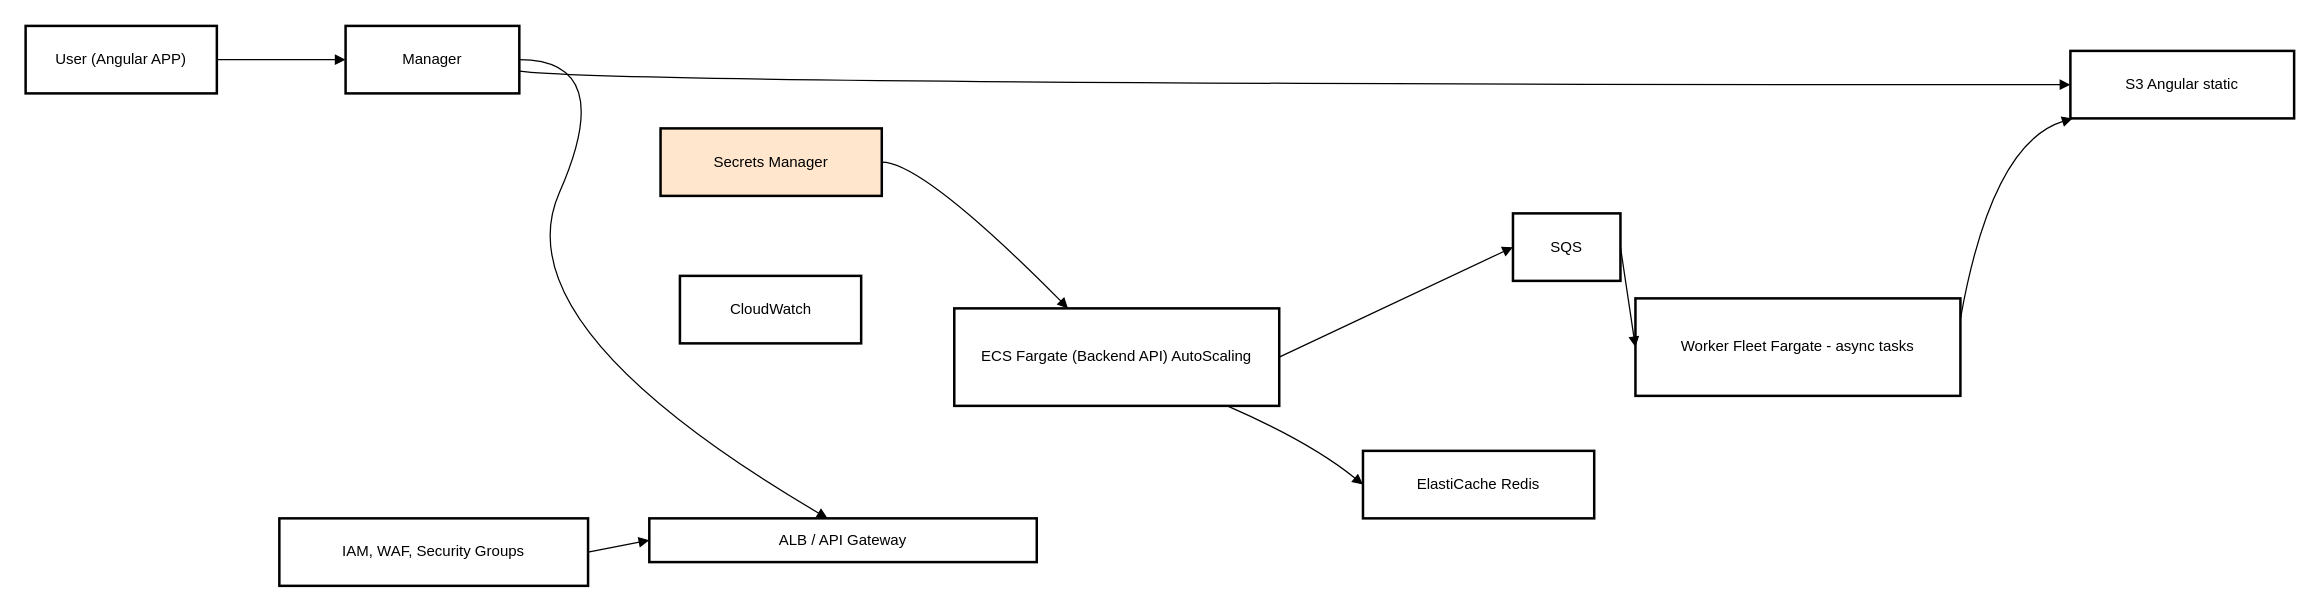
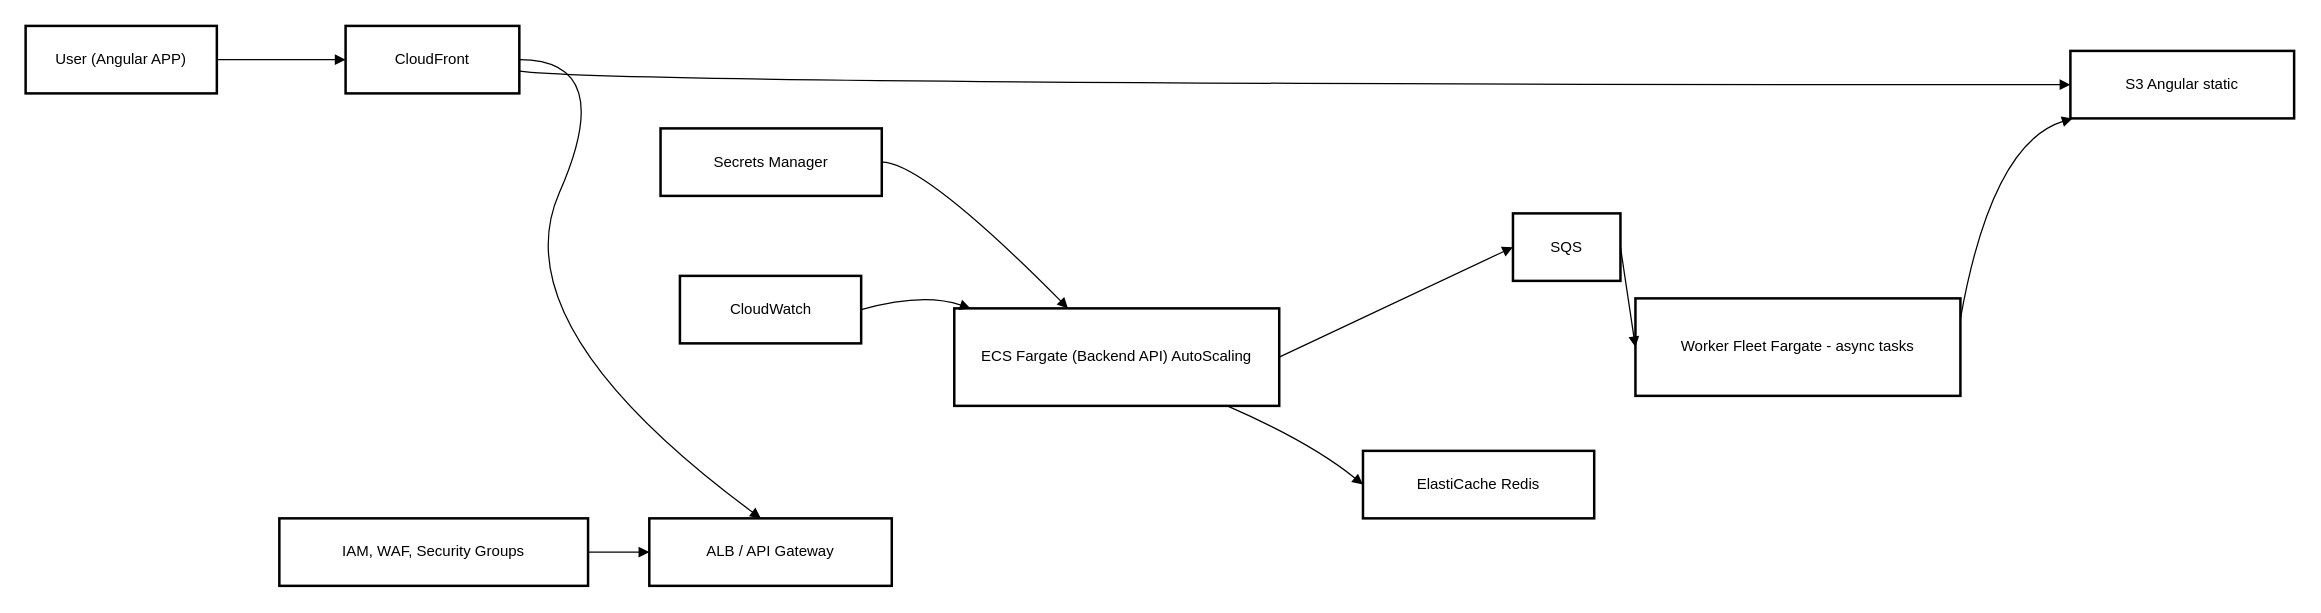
node "Manager": label "Manager" -> "CloudFront"
node "Secrets Manager": fillcolor #ffe6cc -> #ffffff
edge "CloudWatch" -> "ECS Fargate (Backend API) AutoScaling": added
node "ALB / API Gateway": size 388x44 -> 243x68
